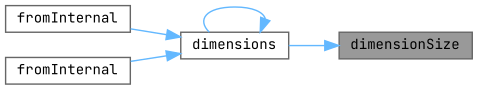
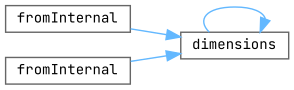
node "dimensionSize": removed
